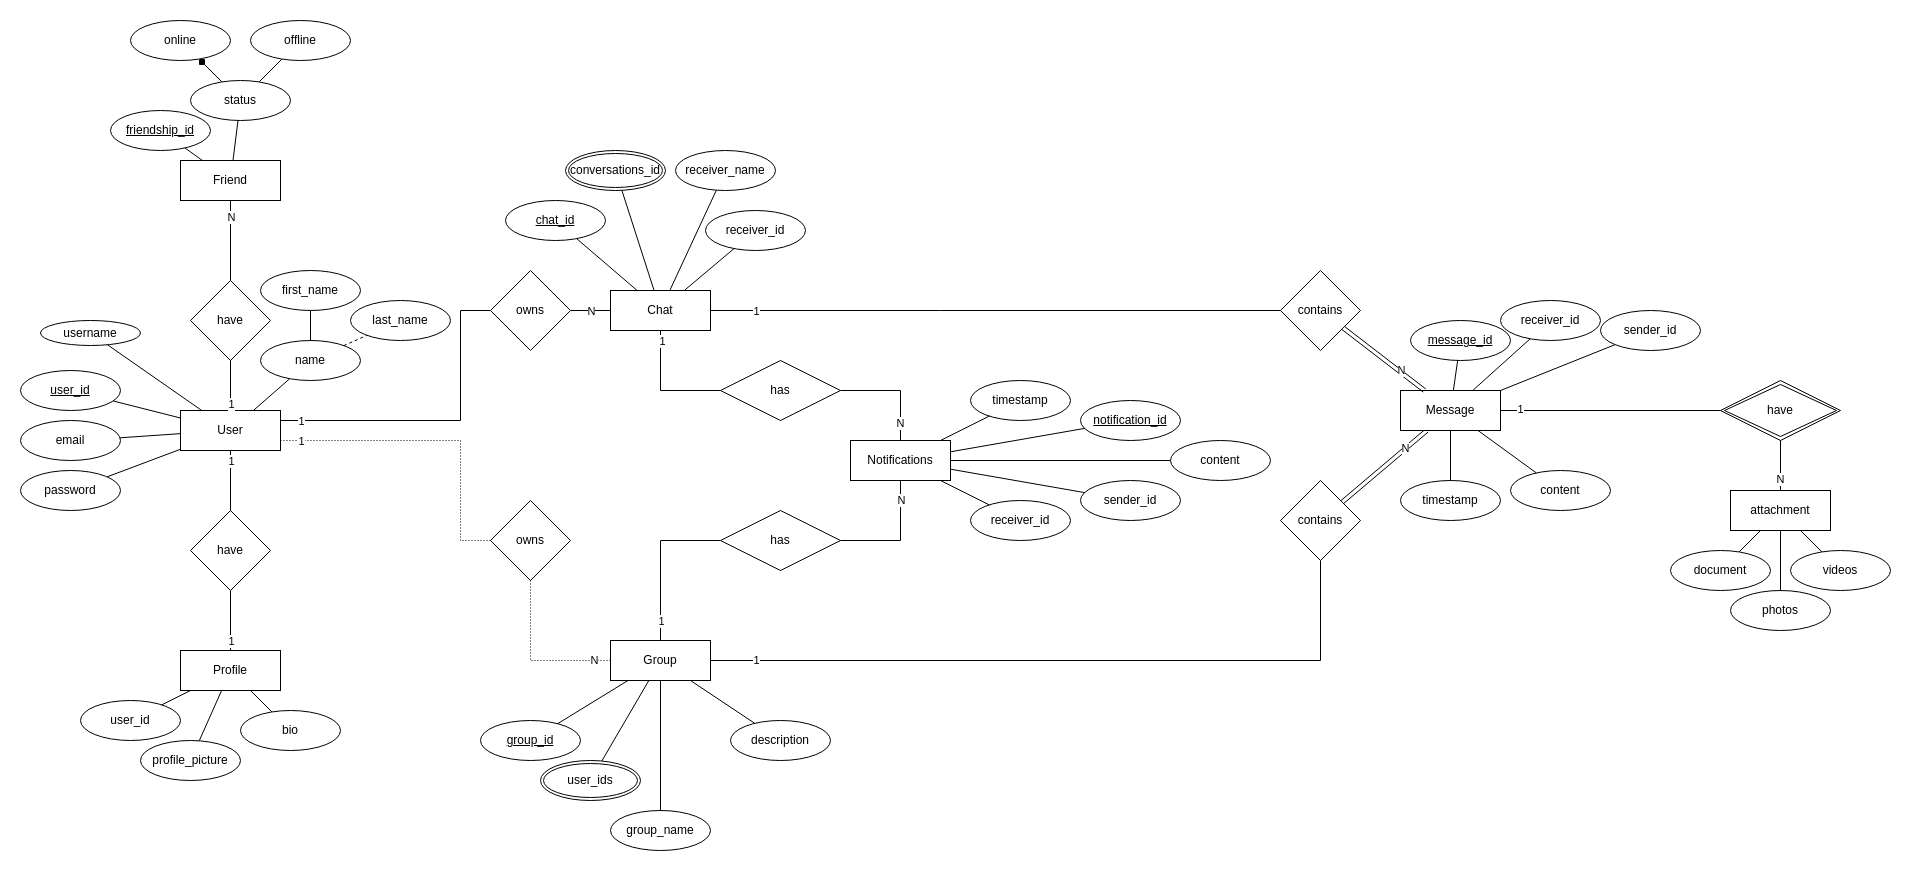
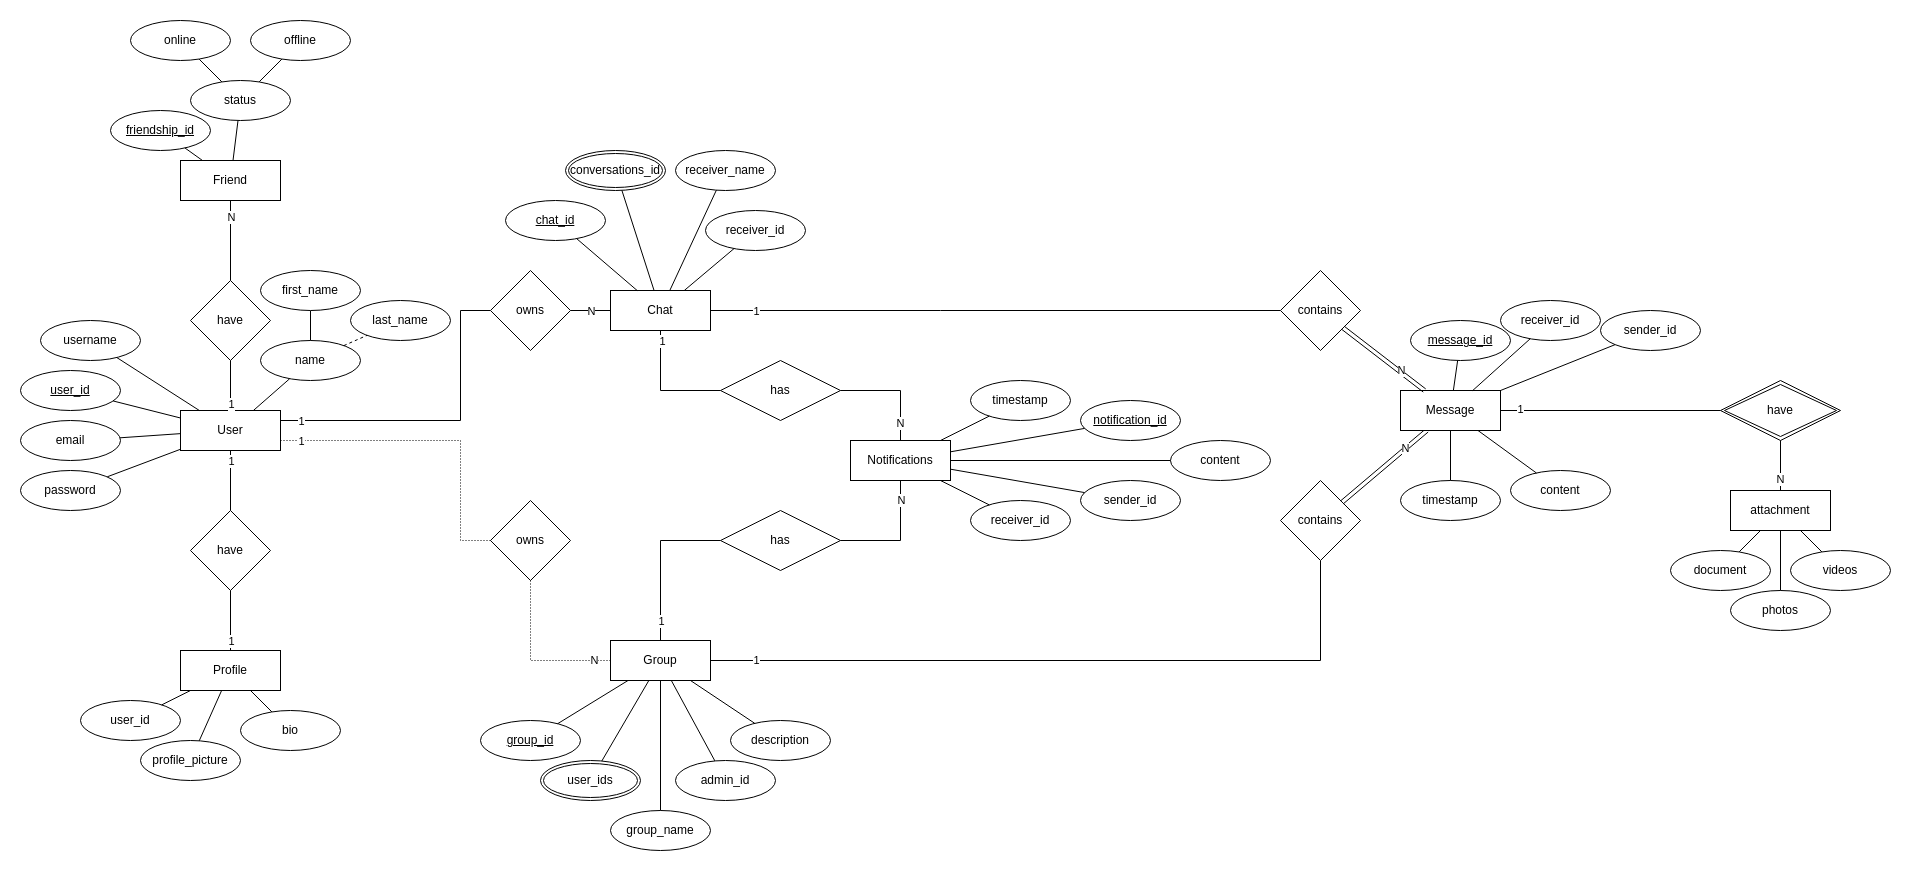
edge "status" -> "online": arrowhead diamond -> none
node "username": size 100x25 -> 100x40
edge "Group" -- "admin_id": added
node "admin_id": added
